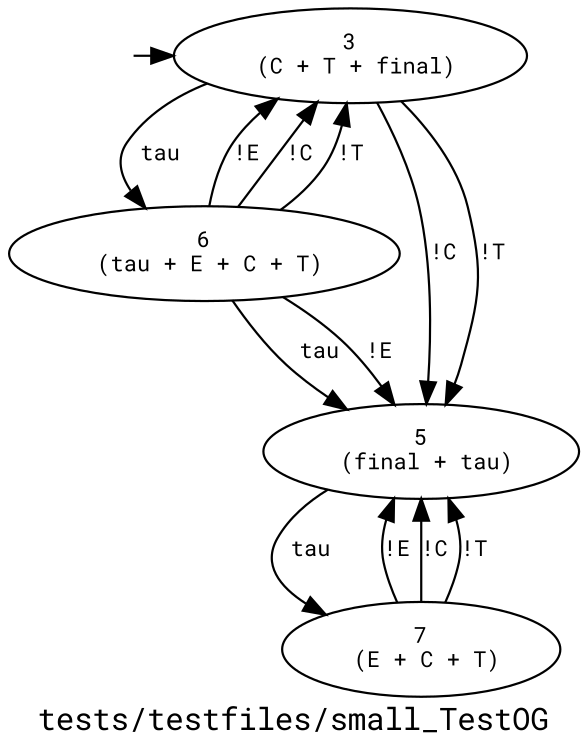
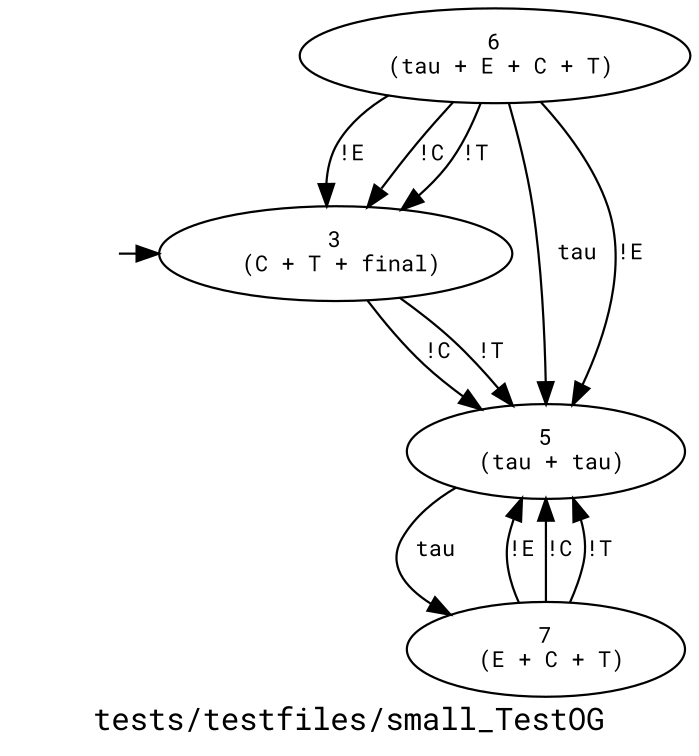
edge "3 (C + T + final)" -> "6 (tau + E + C + T)": removed, label "tau"
node "5 (final + tau)": label "5 (final + tau)" -> "5 (tau + tau)"
